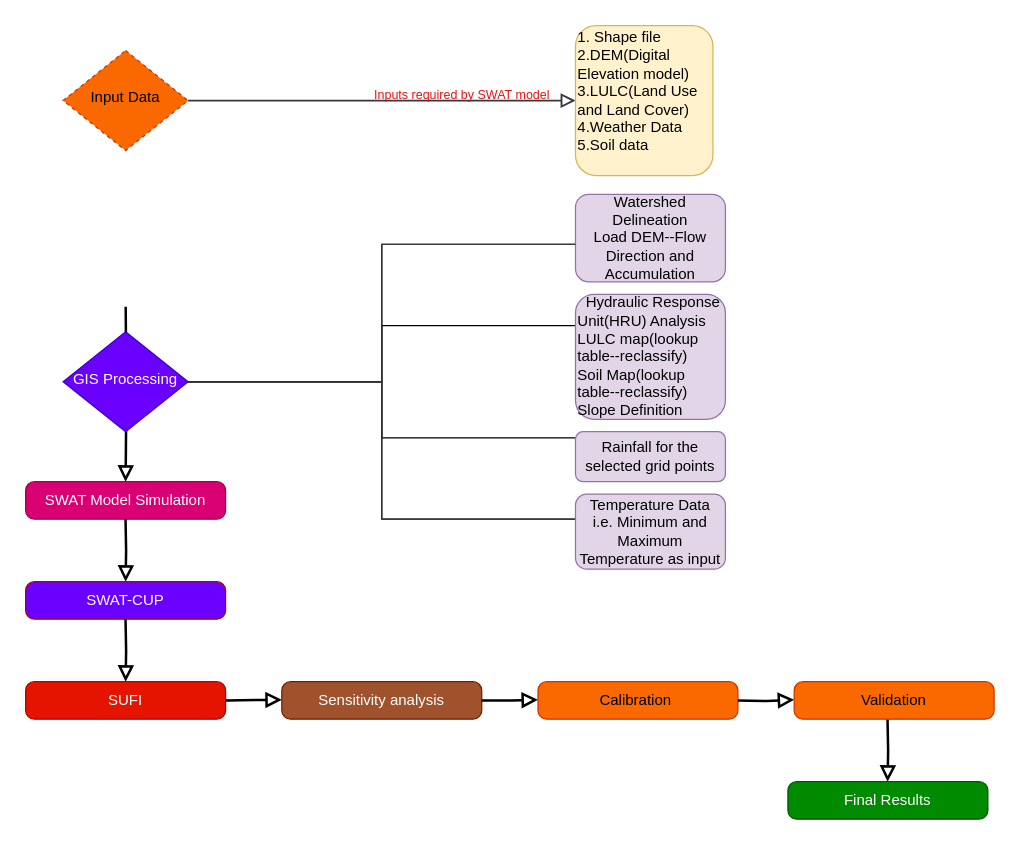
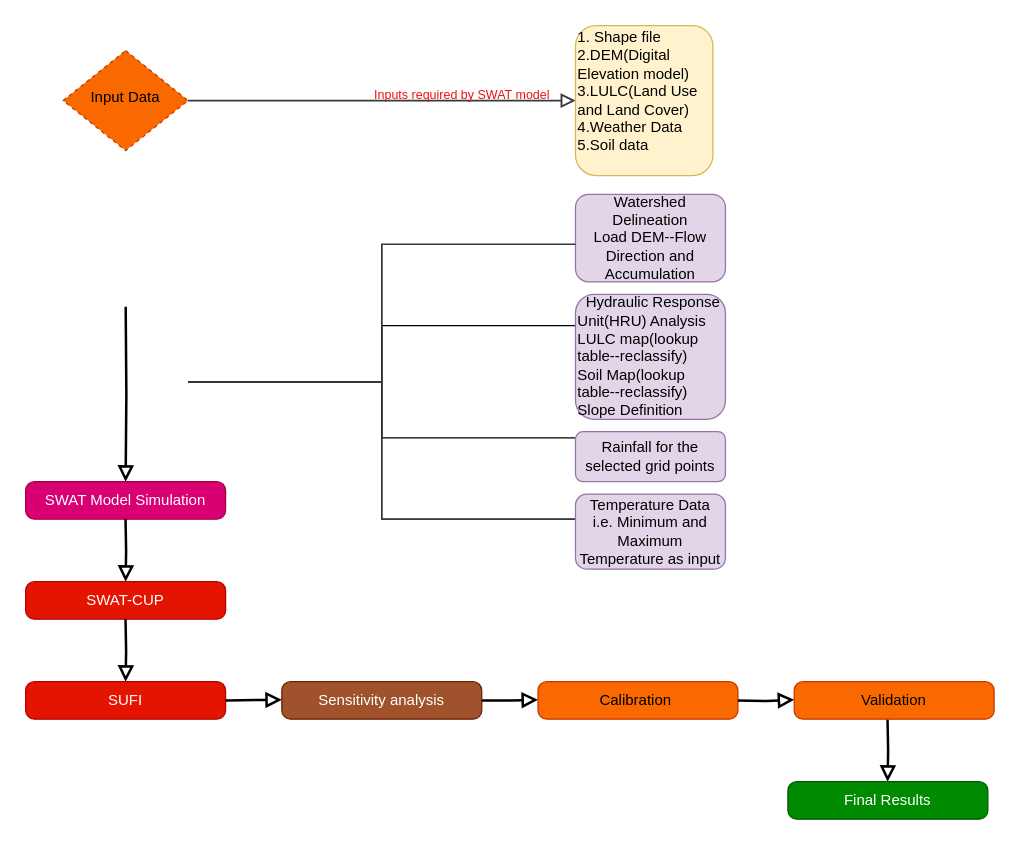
node "GIS Processing": removed
node "SWAT-CUP": fillcolor #6a00ff -> #e51400
